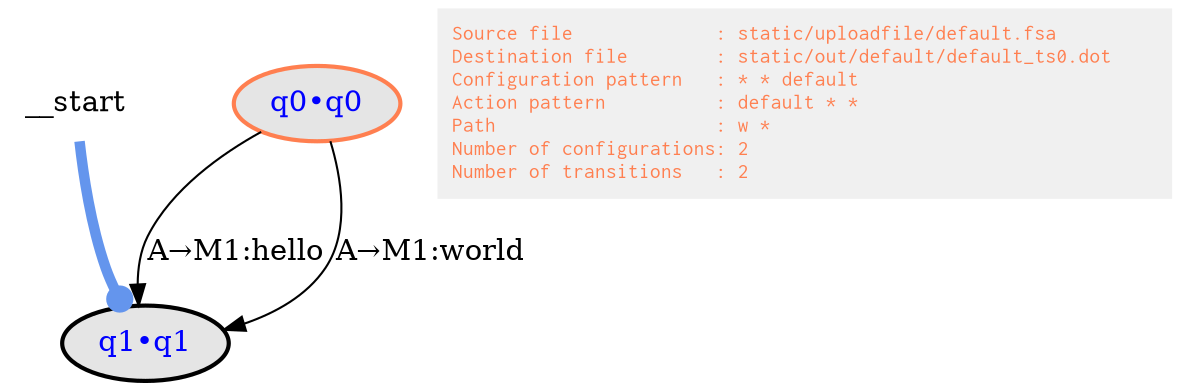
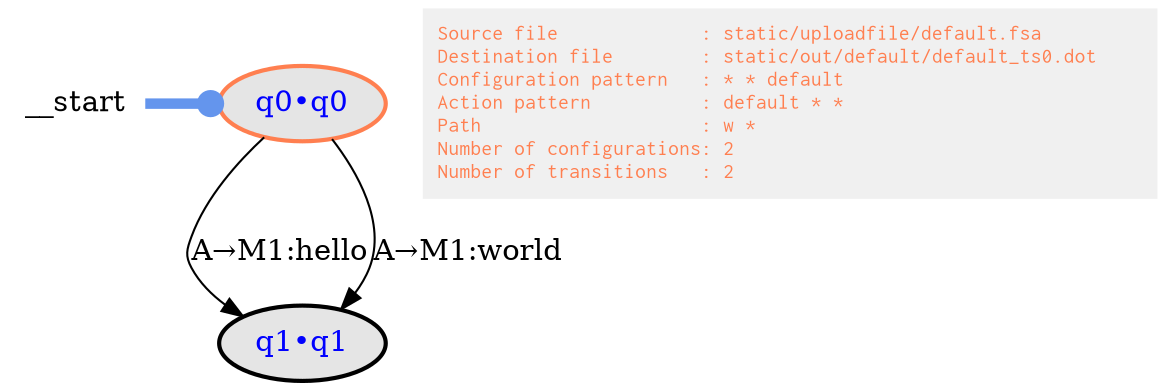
edge "__start" -> "q1•q1": now "__start" -> "q0•q0"
